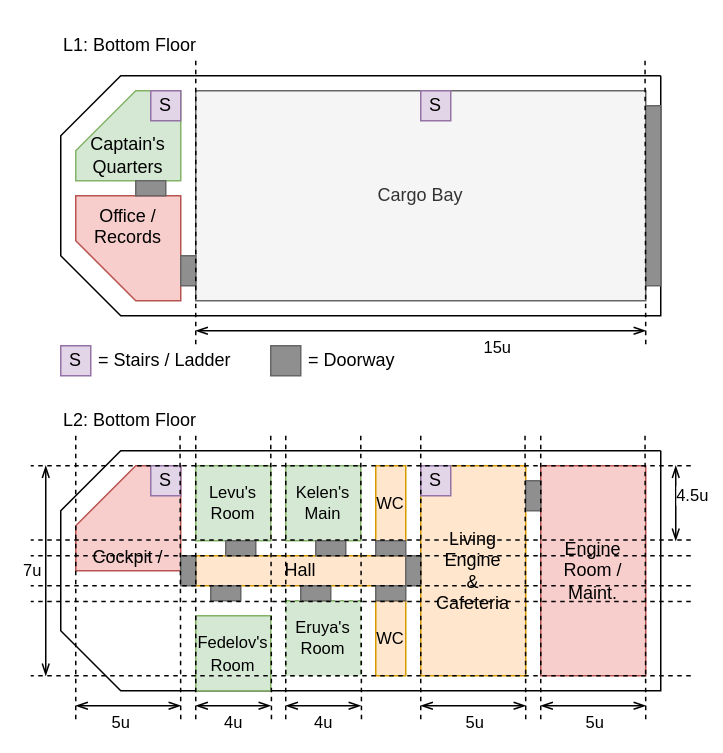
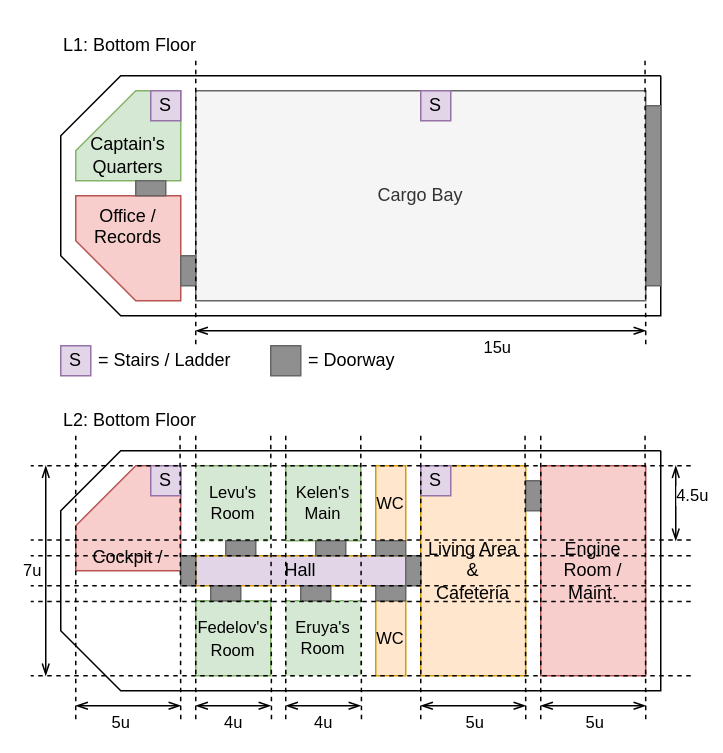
node "Levu'sRoom": style solid -> dashed
node "Hall": fillcolor #ffe6cc -> #e1d5e7
node "Living Engine & Cafeteria": label "Living Engine & Cafeteria" -> "Living Area & Cafeteria"
node "Fedelov's Room": moved (233, 653) -> (233, 638)
